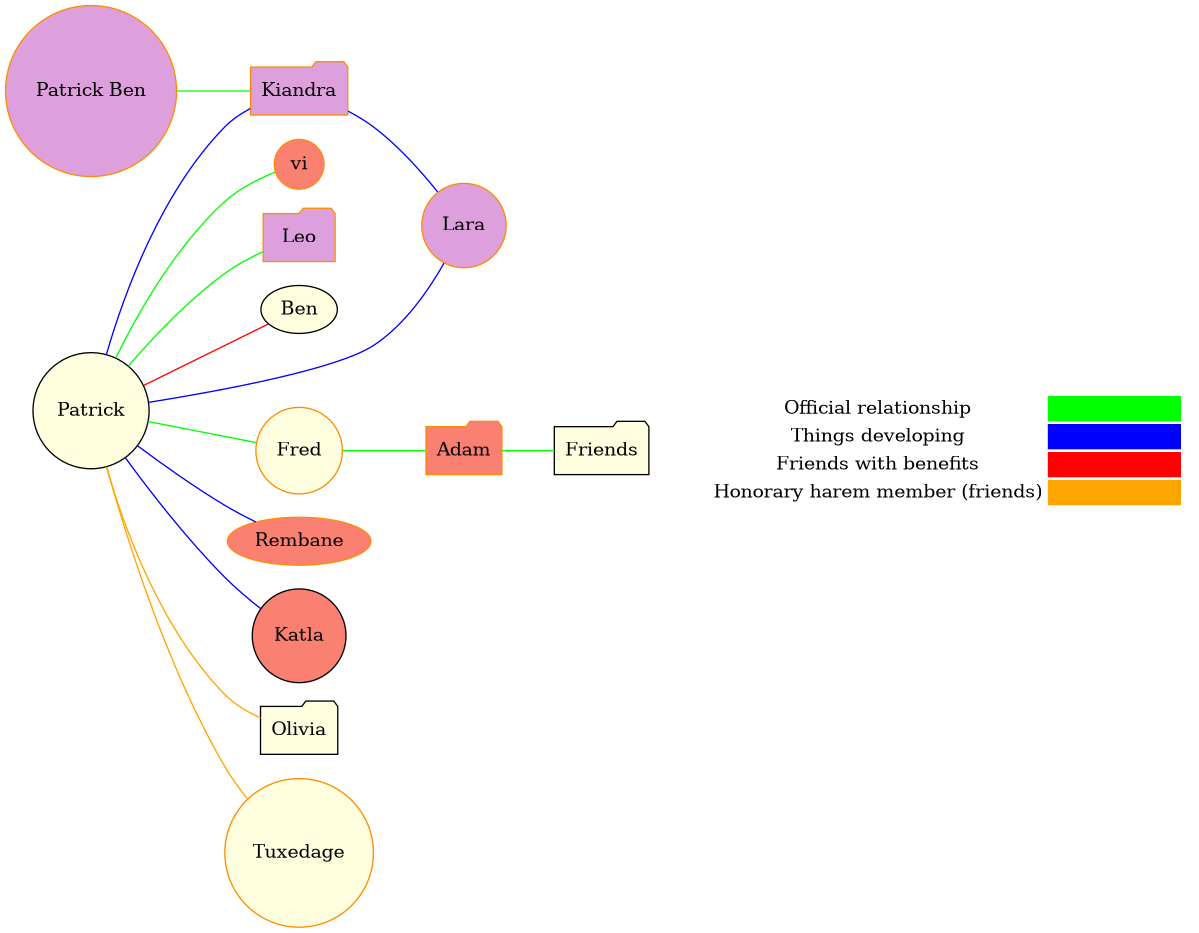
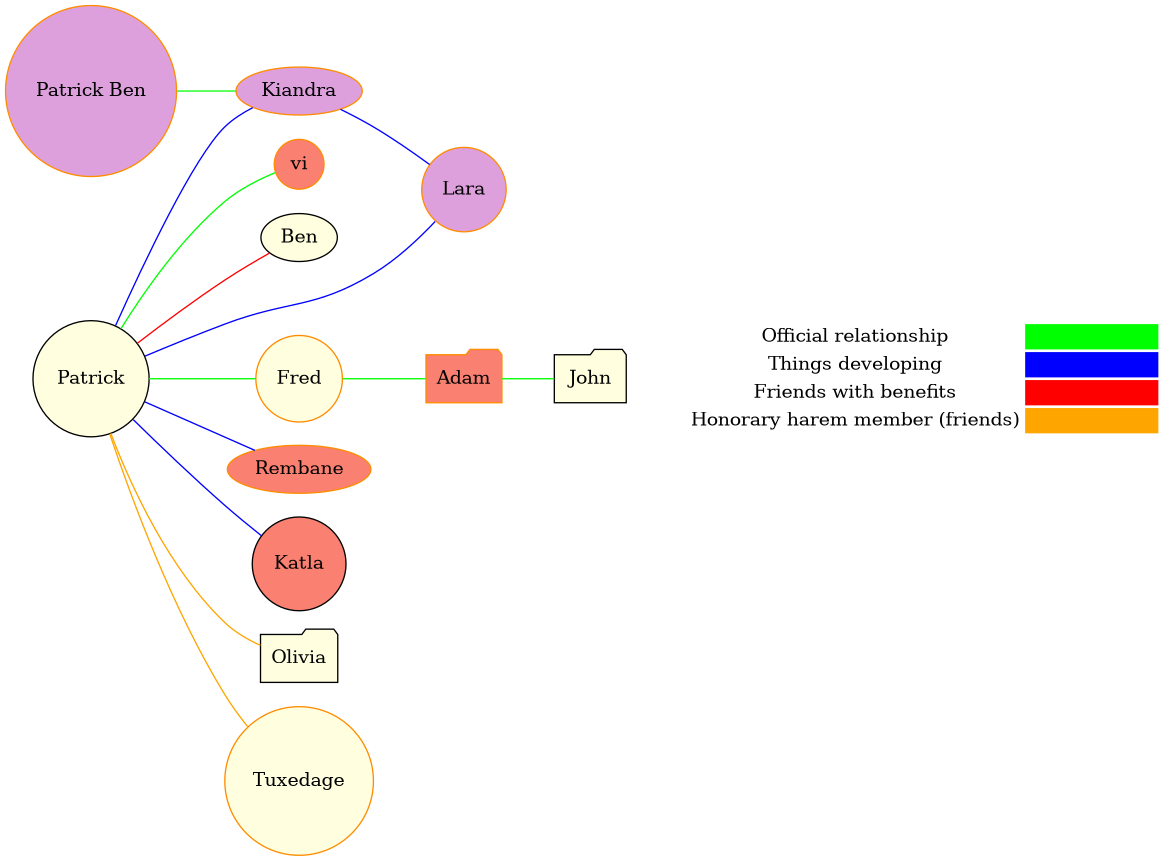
node "Kiandra": shape folder -> ellipse
node "Leo": removed
node "Friends": label "Friends" -> "John"
